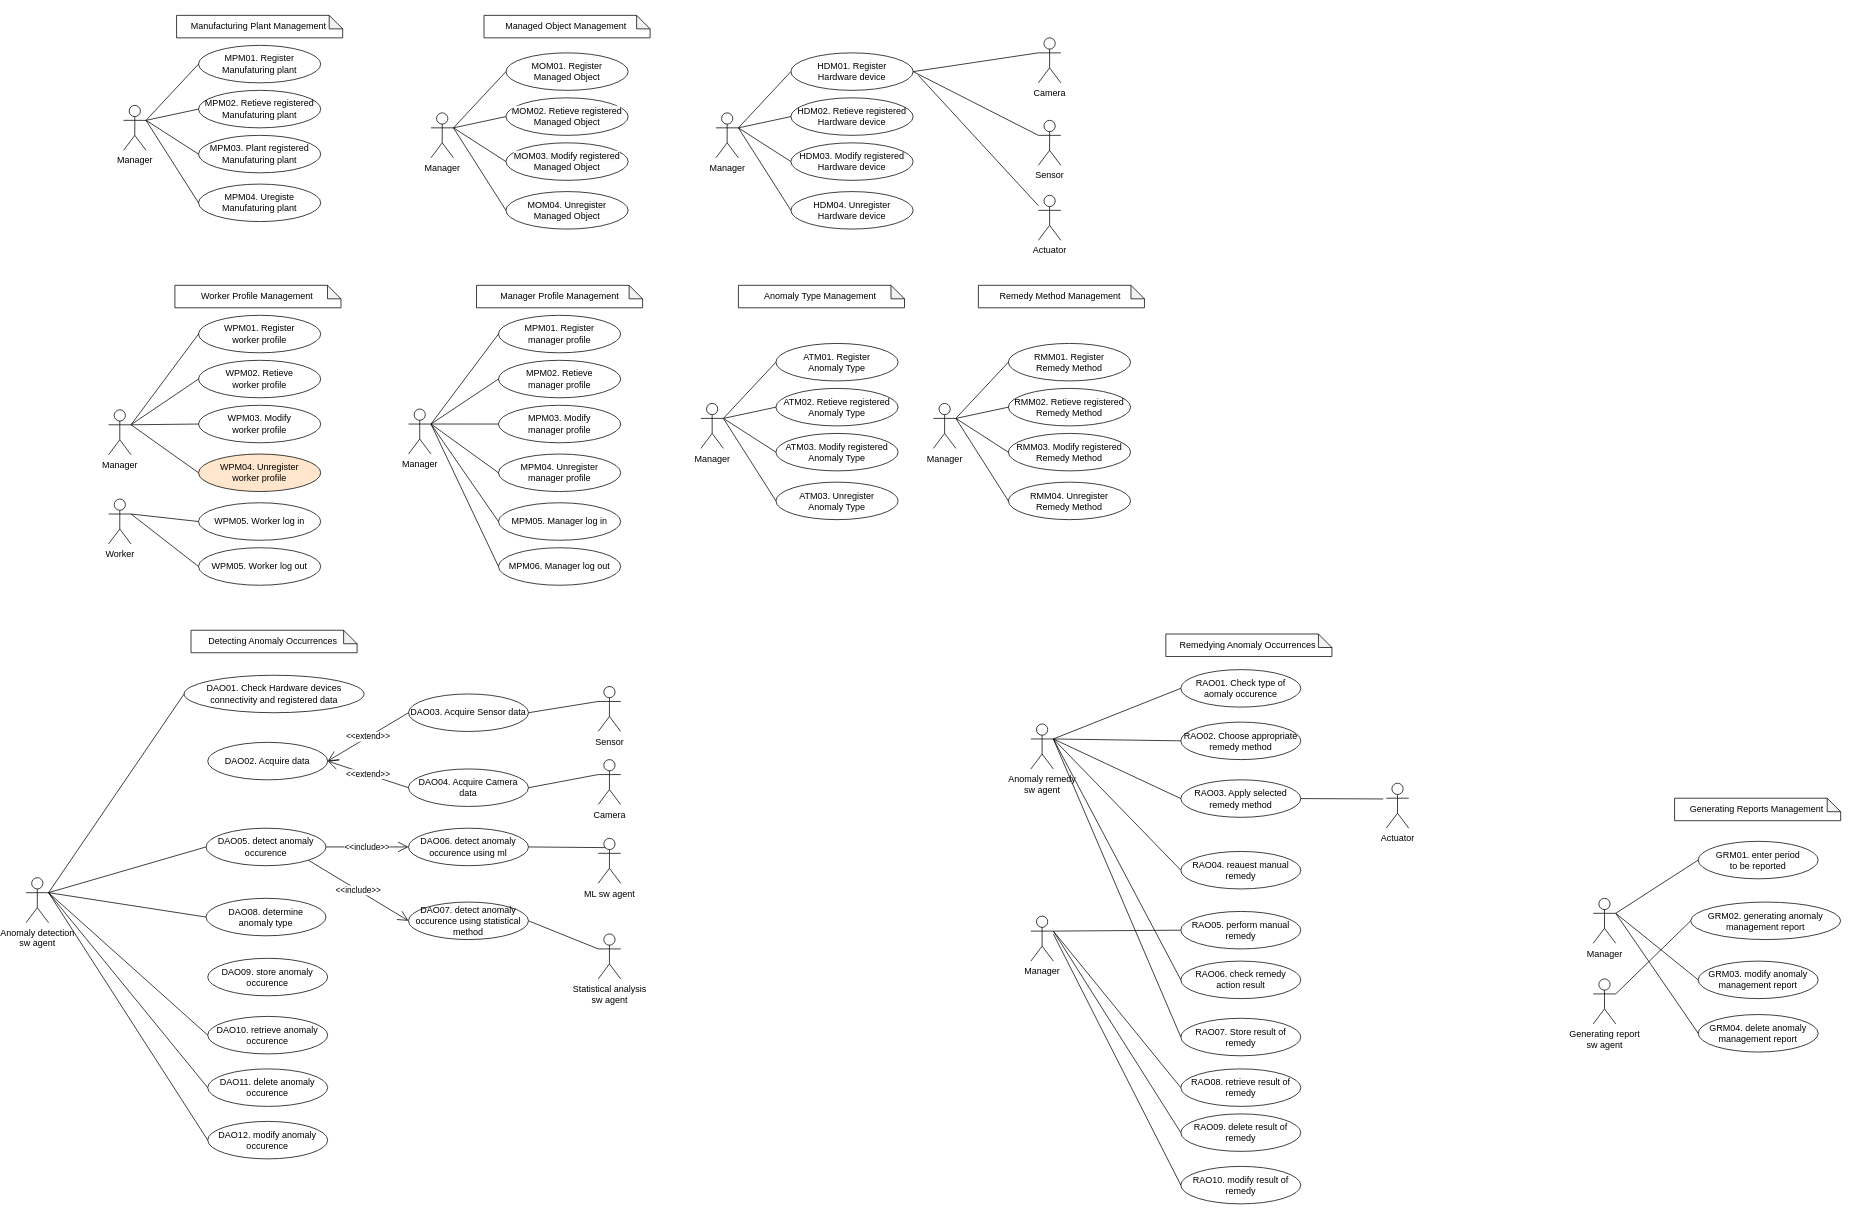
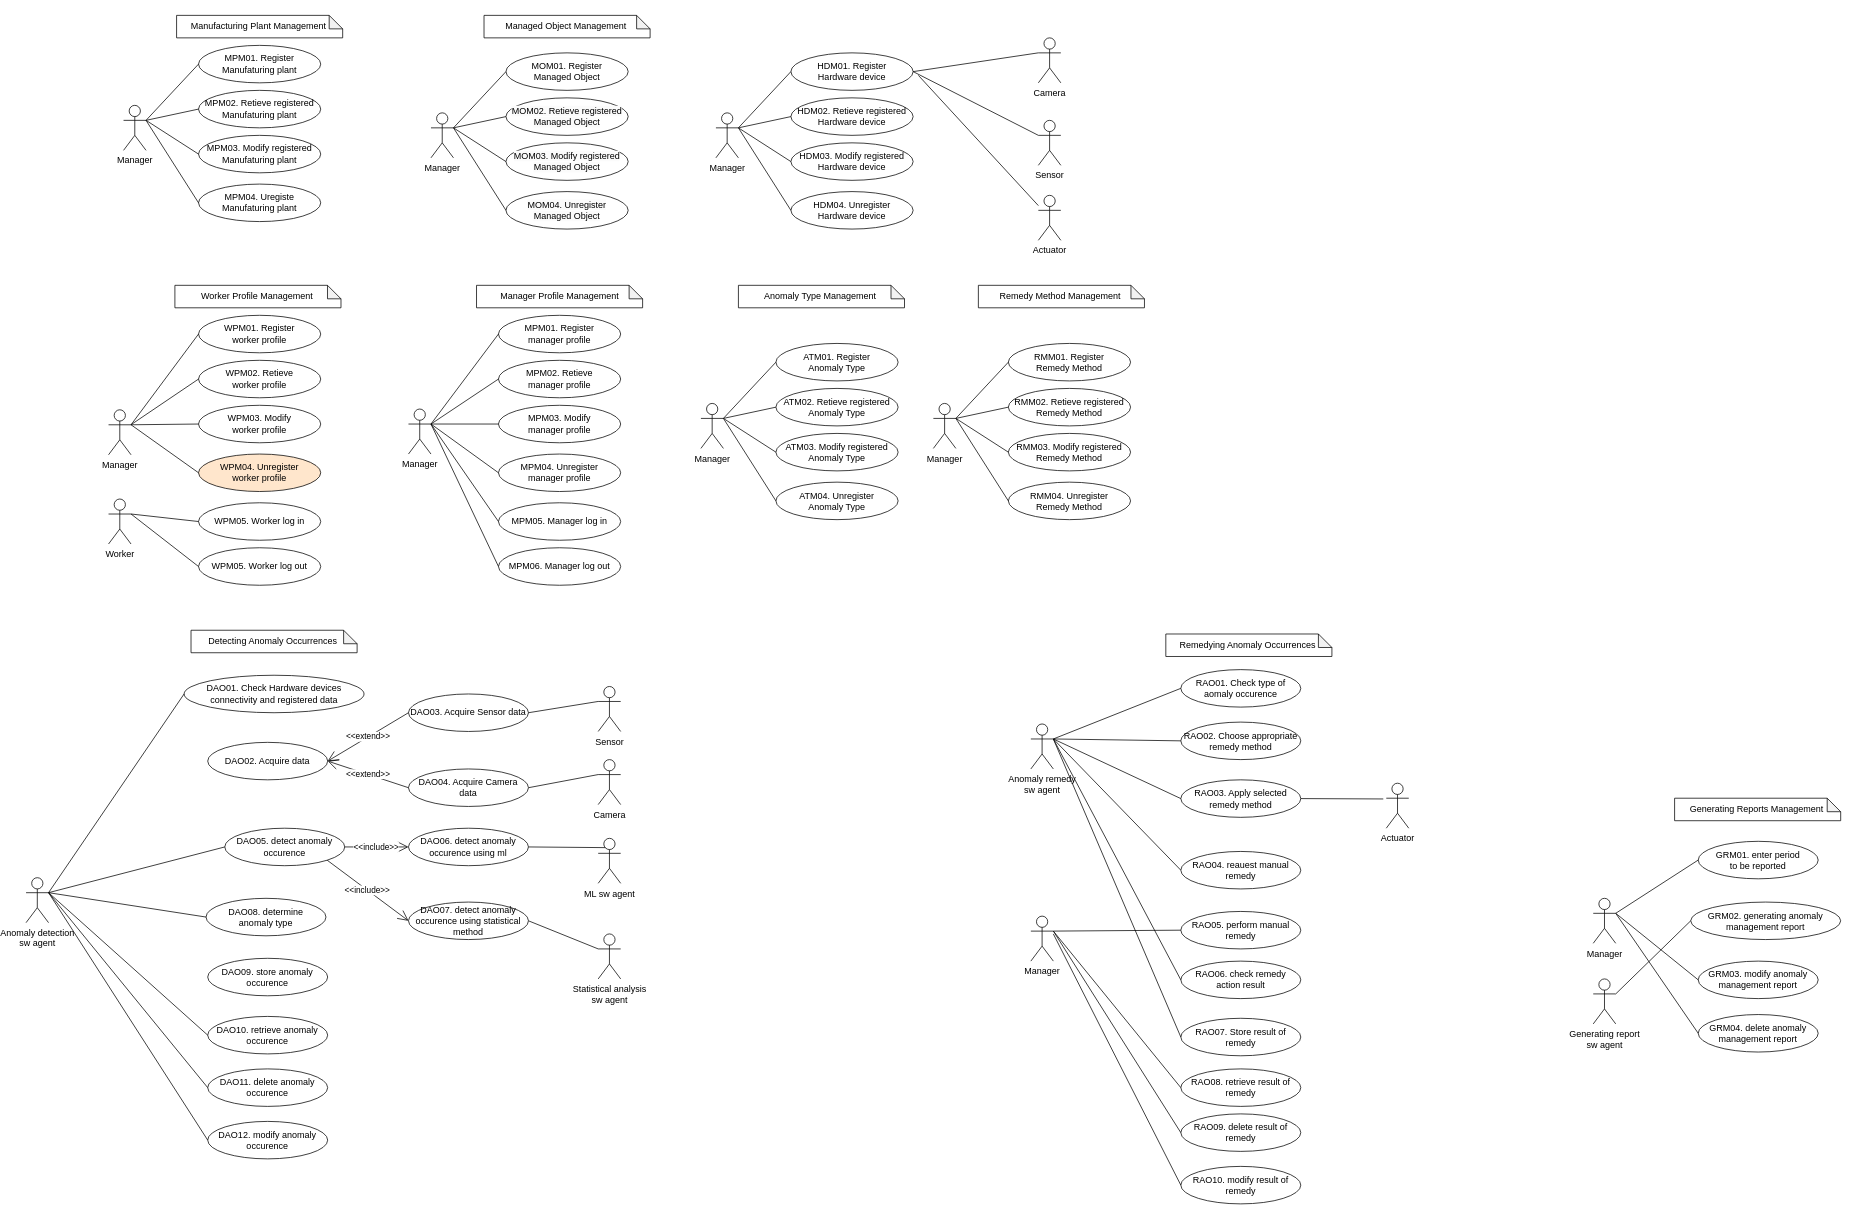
node "MPM03. Plant registered Manufaturing plant": label "MPM03. Plant registered Manufaturing plant" -> "MPM03. Modify registered Manufaturing plant"
node "ATM03. Unregister Anomaly Type": label "ATM03. Unregister Anomaly Type" -> "ATM04. Unregister Anomaly Type"
node "DAO05. detect anomaly occurence": moved (266, 847) -> (285, 847)
